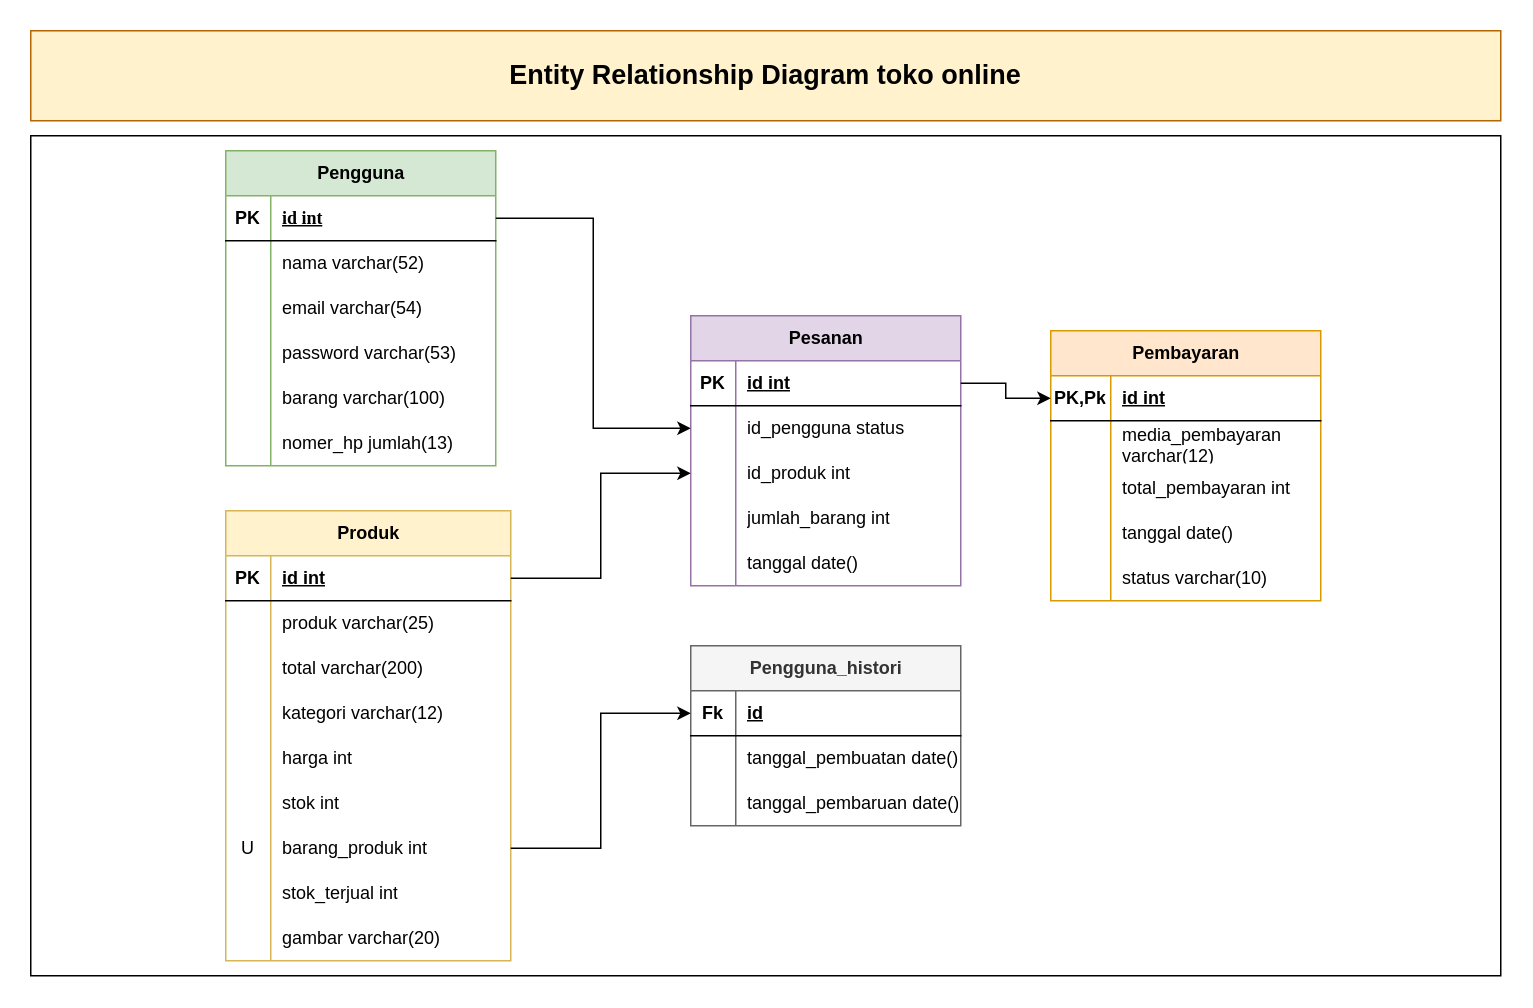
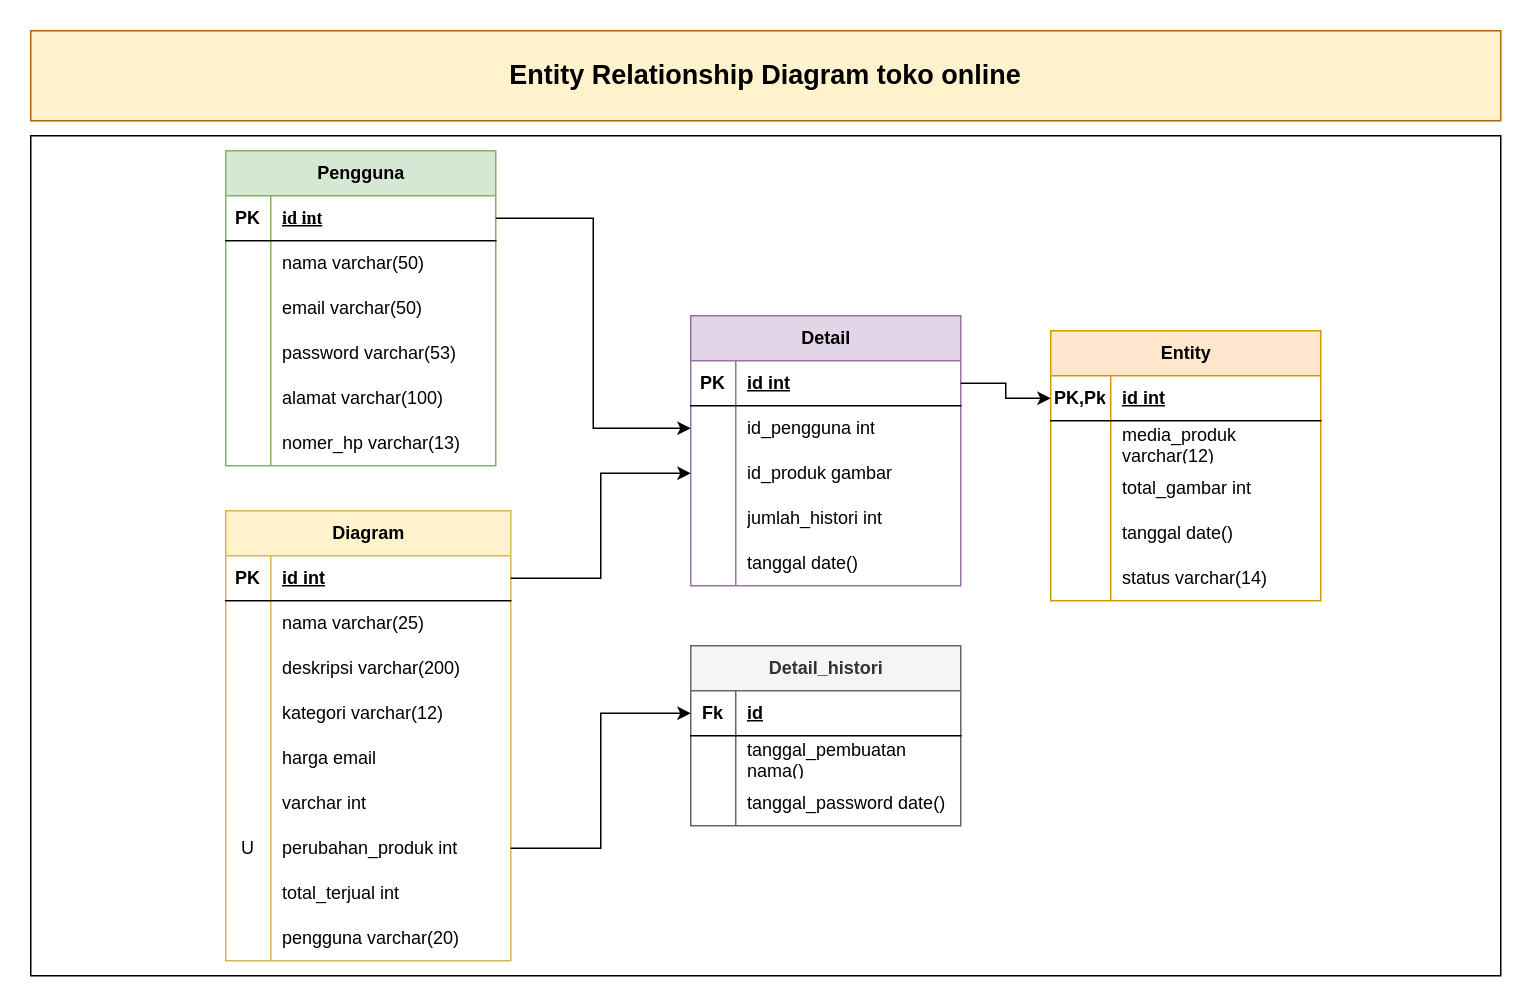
node "nama varchar(52)": label "nama varchar(52)" -> "nama varchar(50)"
node "email varchar(54)": label "email varchar(54)" -> "email varchar(50)"
node "Pesanan": label "Pesanan" -> "Detail"
node "Pembayaran": label "Pembayaran" -> "Entity"
node "barang varchar(100)": label "barang varchar(100)" -> "alamat varchar(100)"
node "id_pengguna status": label "id_pengguna status" -> "id_pengguna int"
node "nomer_hp jumlah(13)": label "nomer_hp jumlah(13)" -> "nomer_hp varchar(13)"
node "media_pembayaran varchar(12)": label "media_pembayaran varchar(12)" -> "media_produk varchar(12)"
node "id_produk int": label "id_produk int" -> "id_produk gambar"
node "total_pembayaran int": label "total_pembayaran int" -> "total_gambar int"
node "jumlah_barang int": label "jumlah_barang int" -> "jumlah_histori int"
node "Produk": label "Produk" -> "Diagram"
node "status varchar(10)": label "status varchar(10)" -> "status varchar(14)"
node "produk varchar(25)": label "produk varchar(25)" -> "nama varchar(25)"
node "total varchar(200)": label "total varchar(200)" -> "deskripsi varchar(200)"
node "Pengguna_histori": label "Pengguna_histori" -> "Detail_histori"
node "harga int": label "harga int" -> "harga email"
node "tanggal_pembuatan date()": label "tanggal_pembuatan date()" -> "tanggal_pembuatan nama()"
node "stok int": label "stok int" -> "varchar int"
node "tanggal_pembaruan date()": label "tanggal_pembaruan date()" -> "tanggal_password date()"
node "barang_produk int": label "barang_produk int" -> "perubahan_produk int"
node "stok_terjual int": label "stok_terjual int" -> "total_terjual int"
node "gambar varchar(20)": label "gambar varchar(20)" -> "pengguna varchar(20)"
